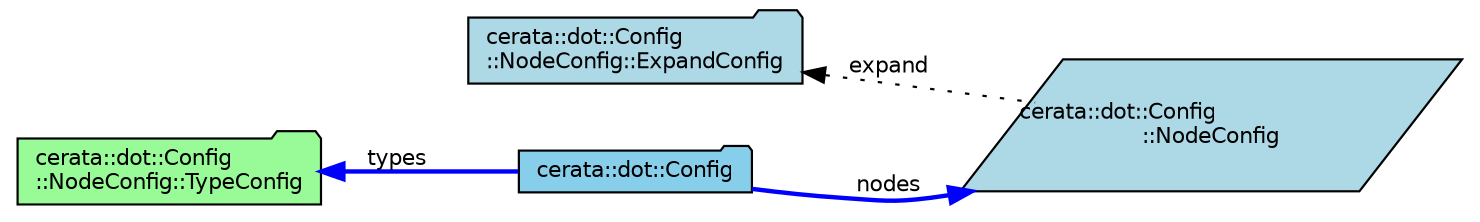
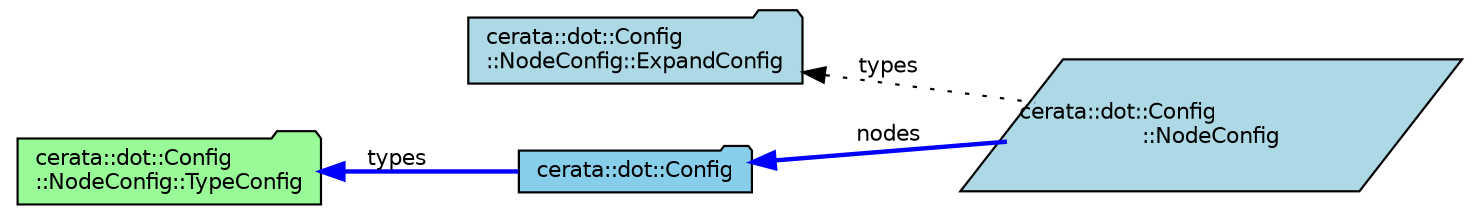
edge "cerata::dot::Config ::NodeConfig" -> "cerata::dot::Config ::NodeConfig::ExpandConfig": label " expand" -> " types"
edge "cerata::dot::Config" -> "cerata::dot::Config ::NodeConfig": reversed
